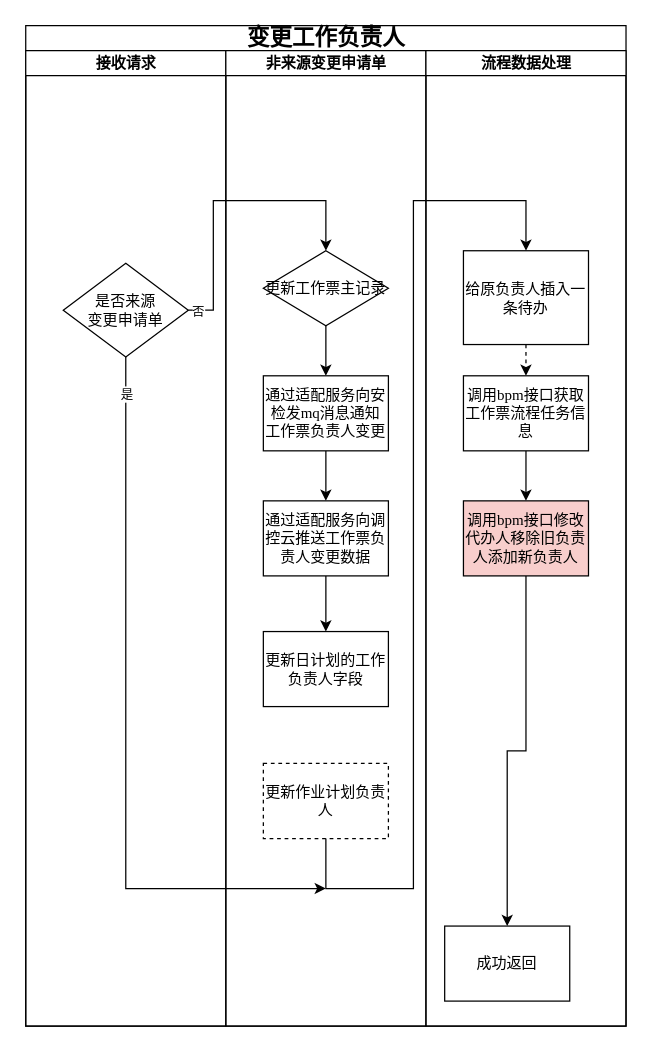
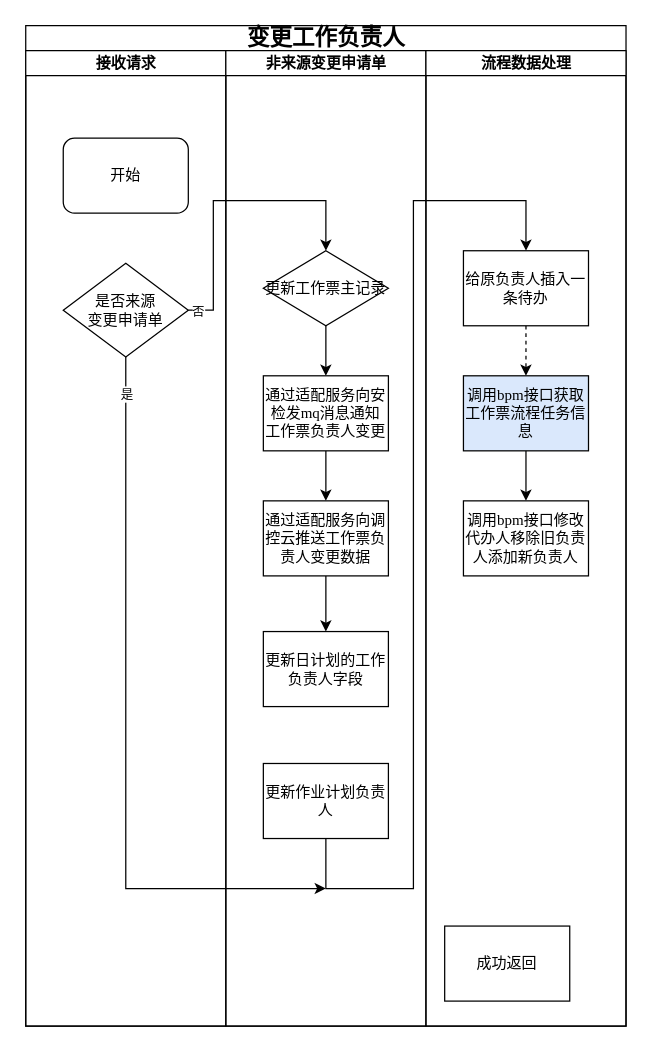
node "开始": added
node "给原负责人插入一条待办": size 125x94 -> 125x75
node "调用bpm接口获取工作票流程任务信息": fillcolor #ffffff -> #dae8fc
node "调用bpm接口修改代办人移除旧负责人添加新负责人": fillcolor #f8cecc -> #ffffff
edge "调用bpm接口修改代办人移除旧负责人添加新负责人" -> "成功返回": removed
node "更新作业计划负责人": style dashed -> solid
